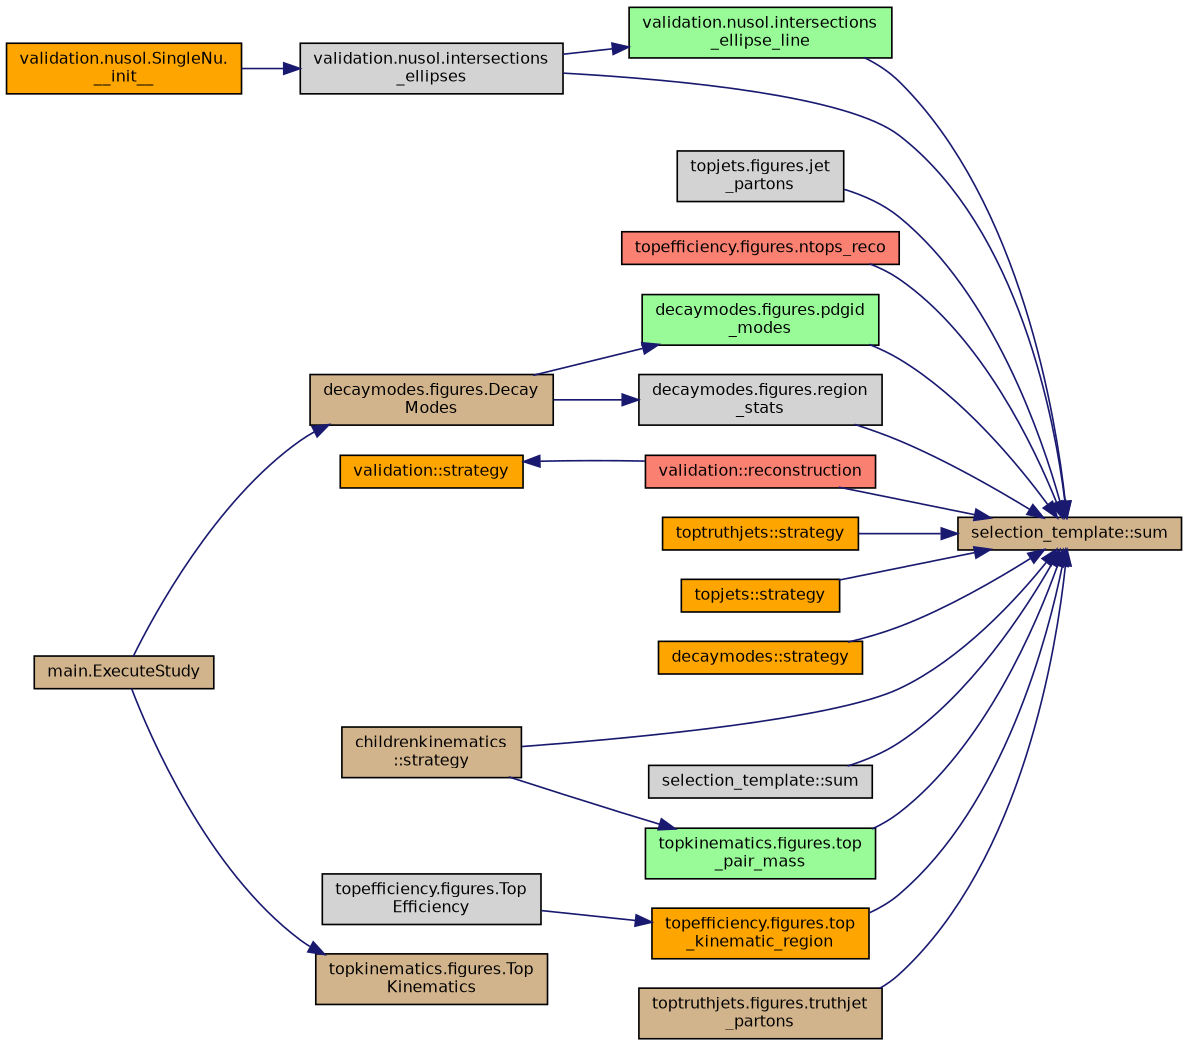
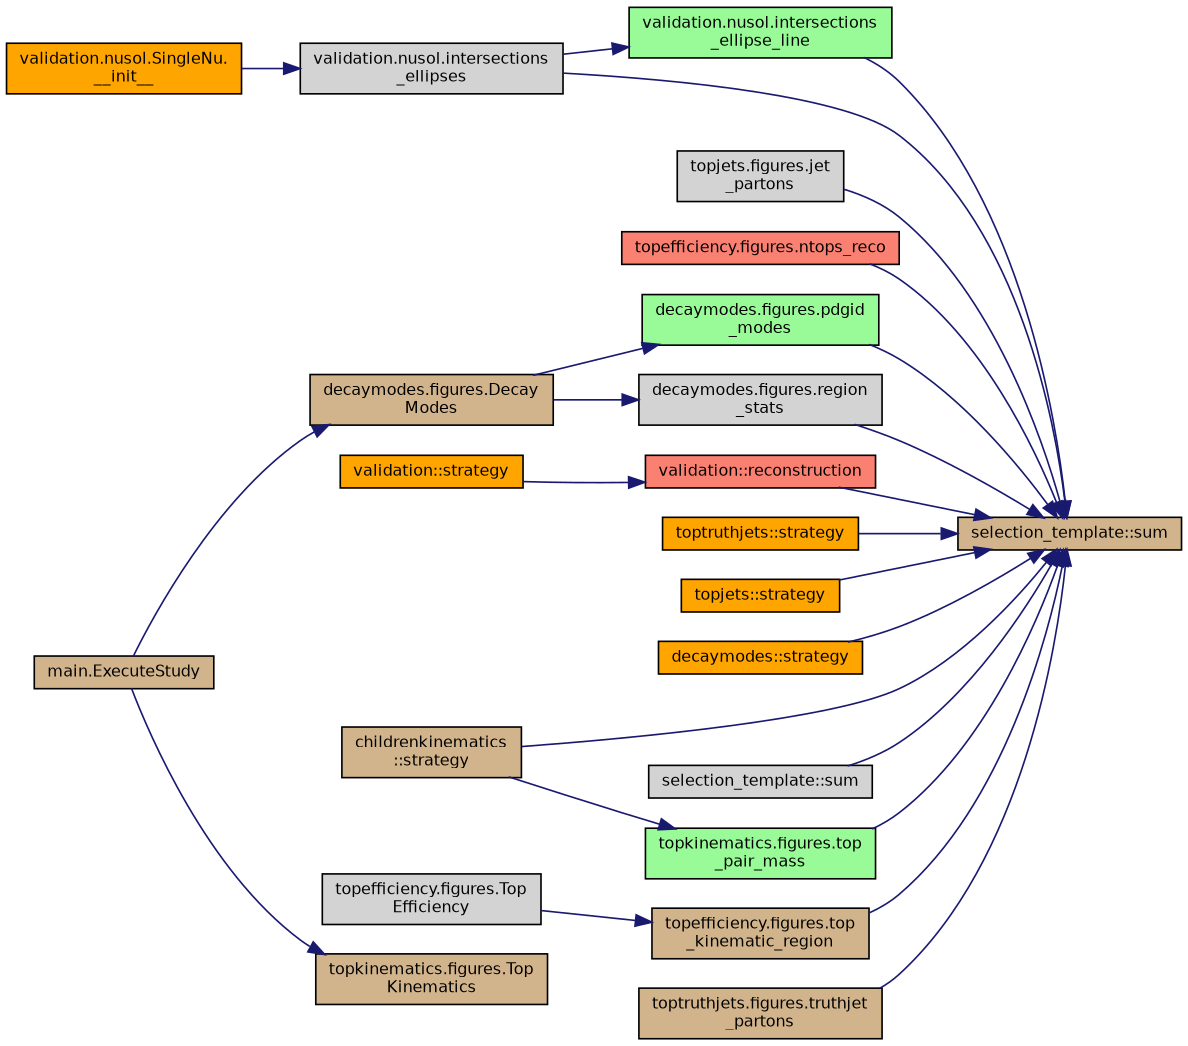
edge "validation::reconstruction" -> "validation::strategy": reversed
node "topefficiency.figures.top _kinematic_region": fillcolor orange -> tan
